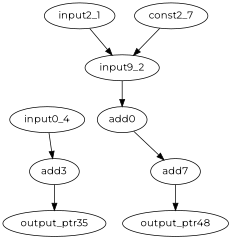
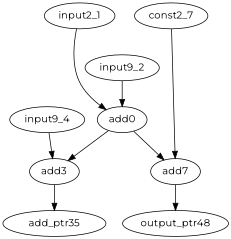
edge "input2_1" -> "input9_2": now "input2_1" -> "add0"
edge "const2_7" -> "input9_2": now "const2_7" -> "add7"
node "input0_4": label "input0_4" -> "input9_4"
edge "add0" -> "add3": added
node "output_ptr35": label "output_ptr35" -> "add_ptr35"
